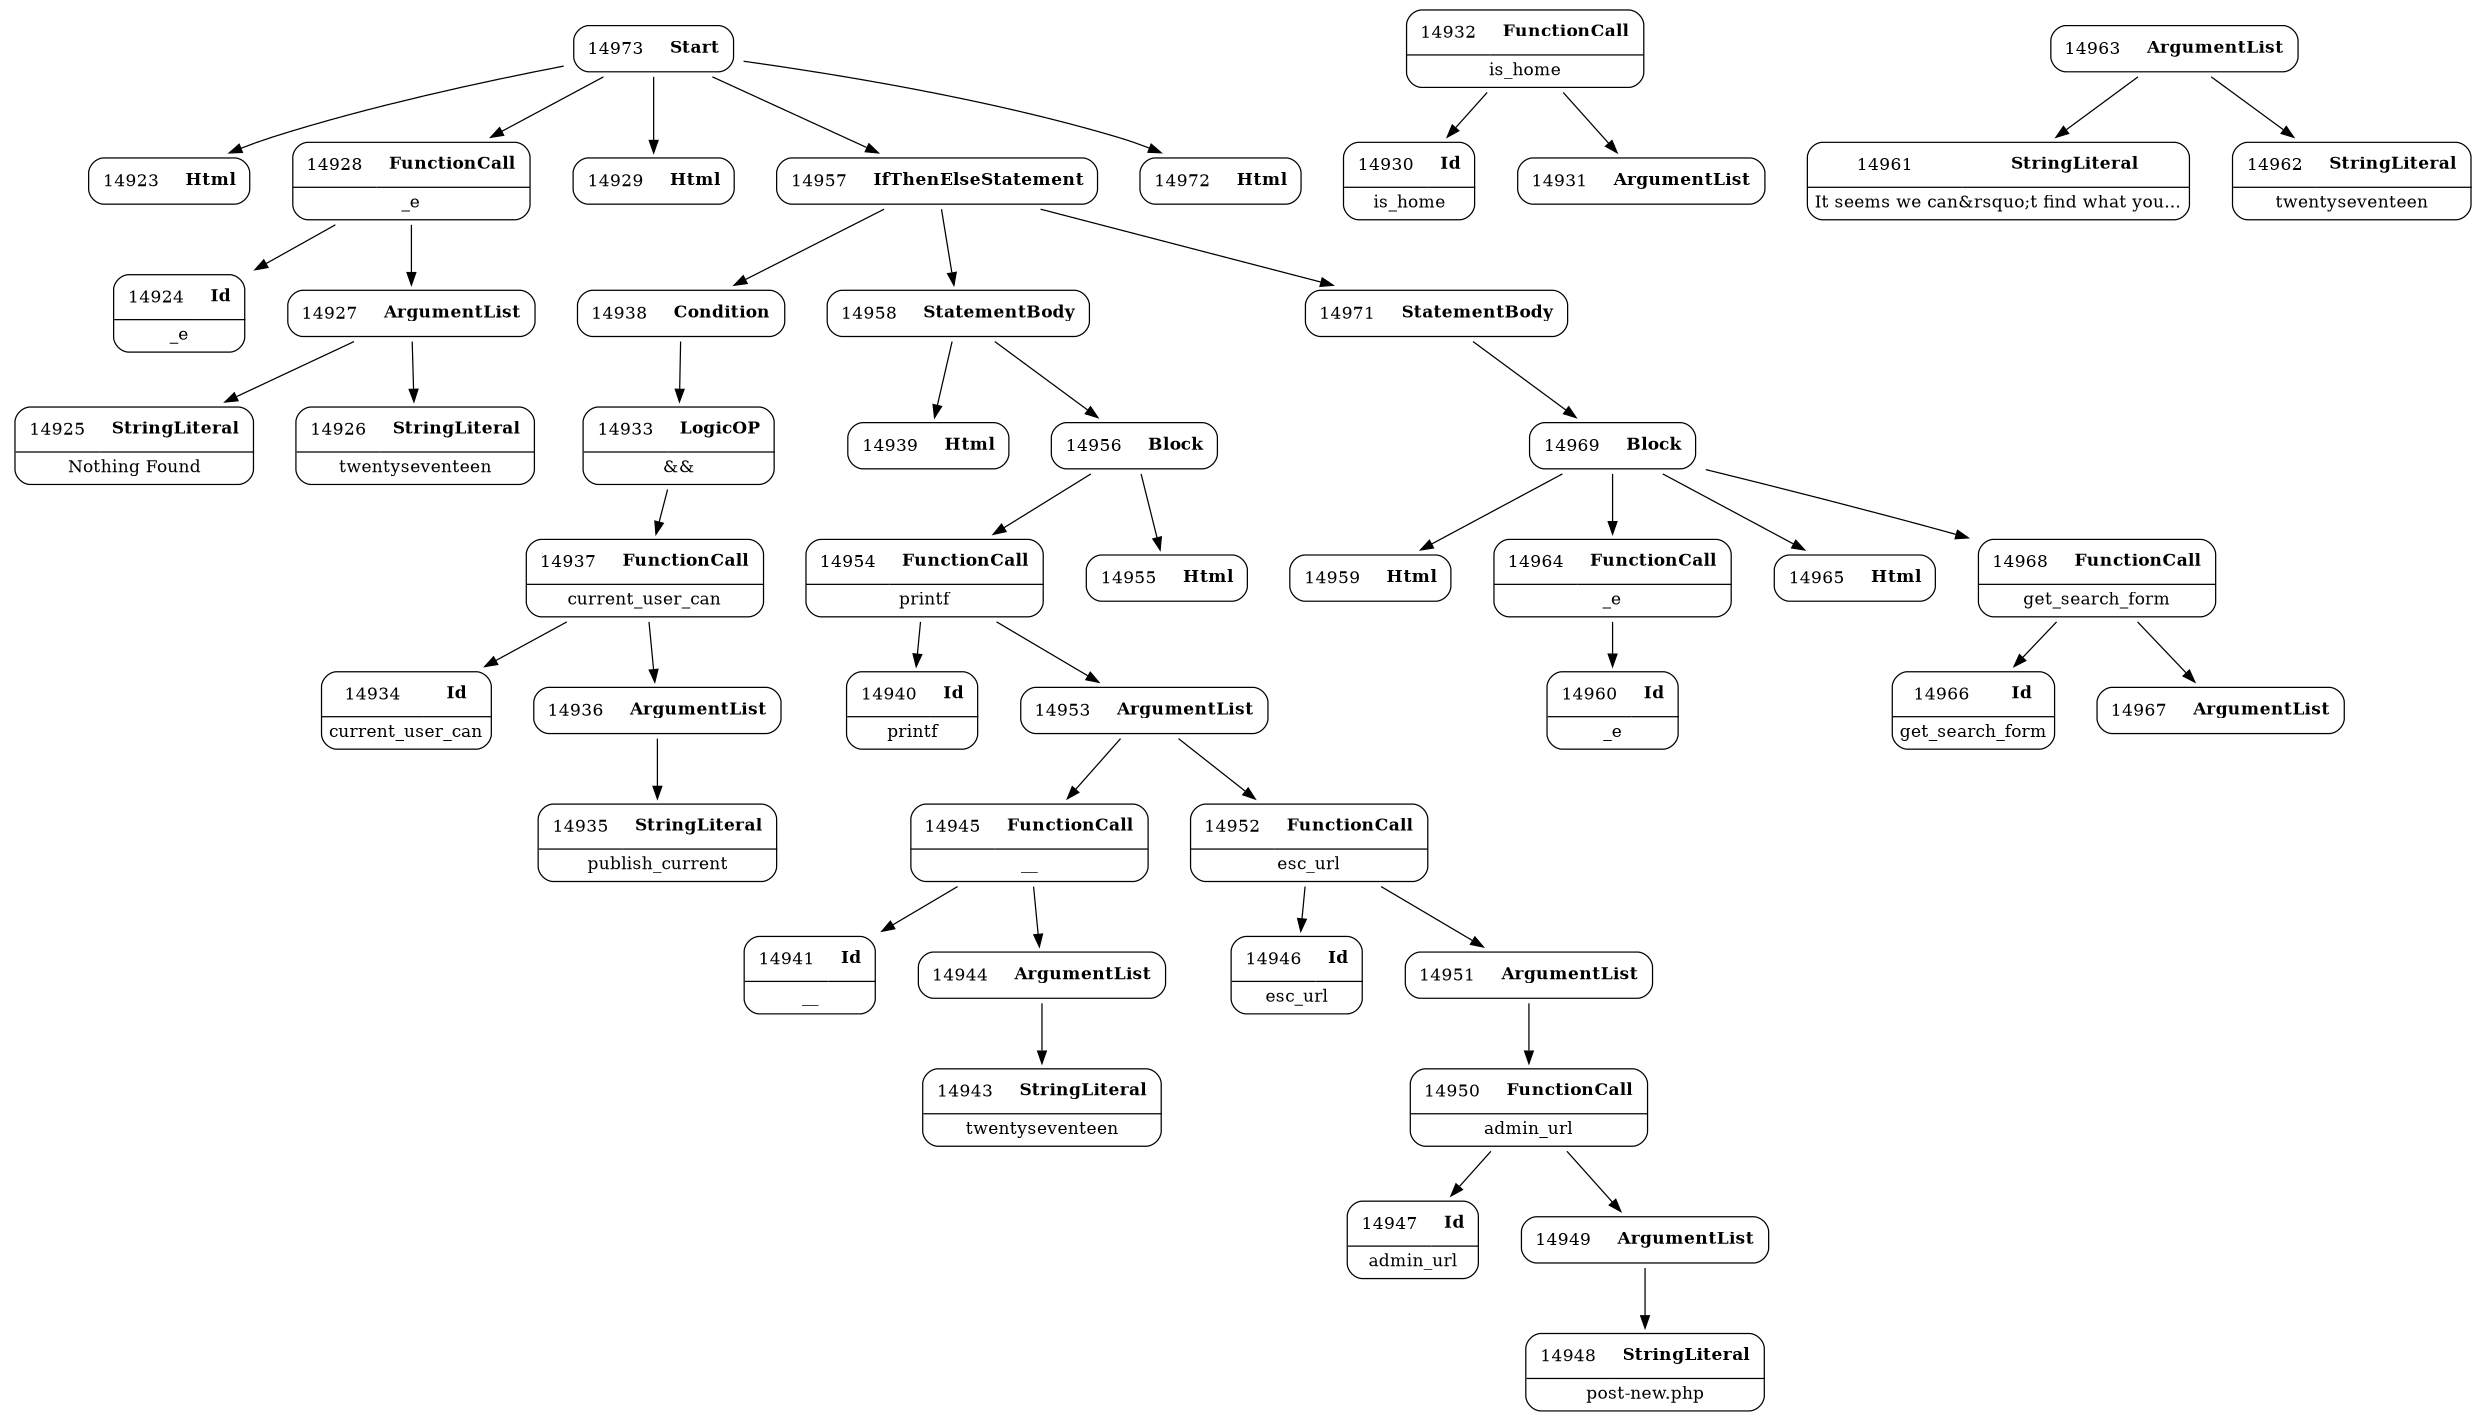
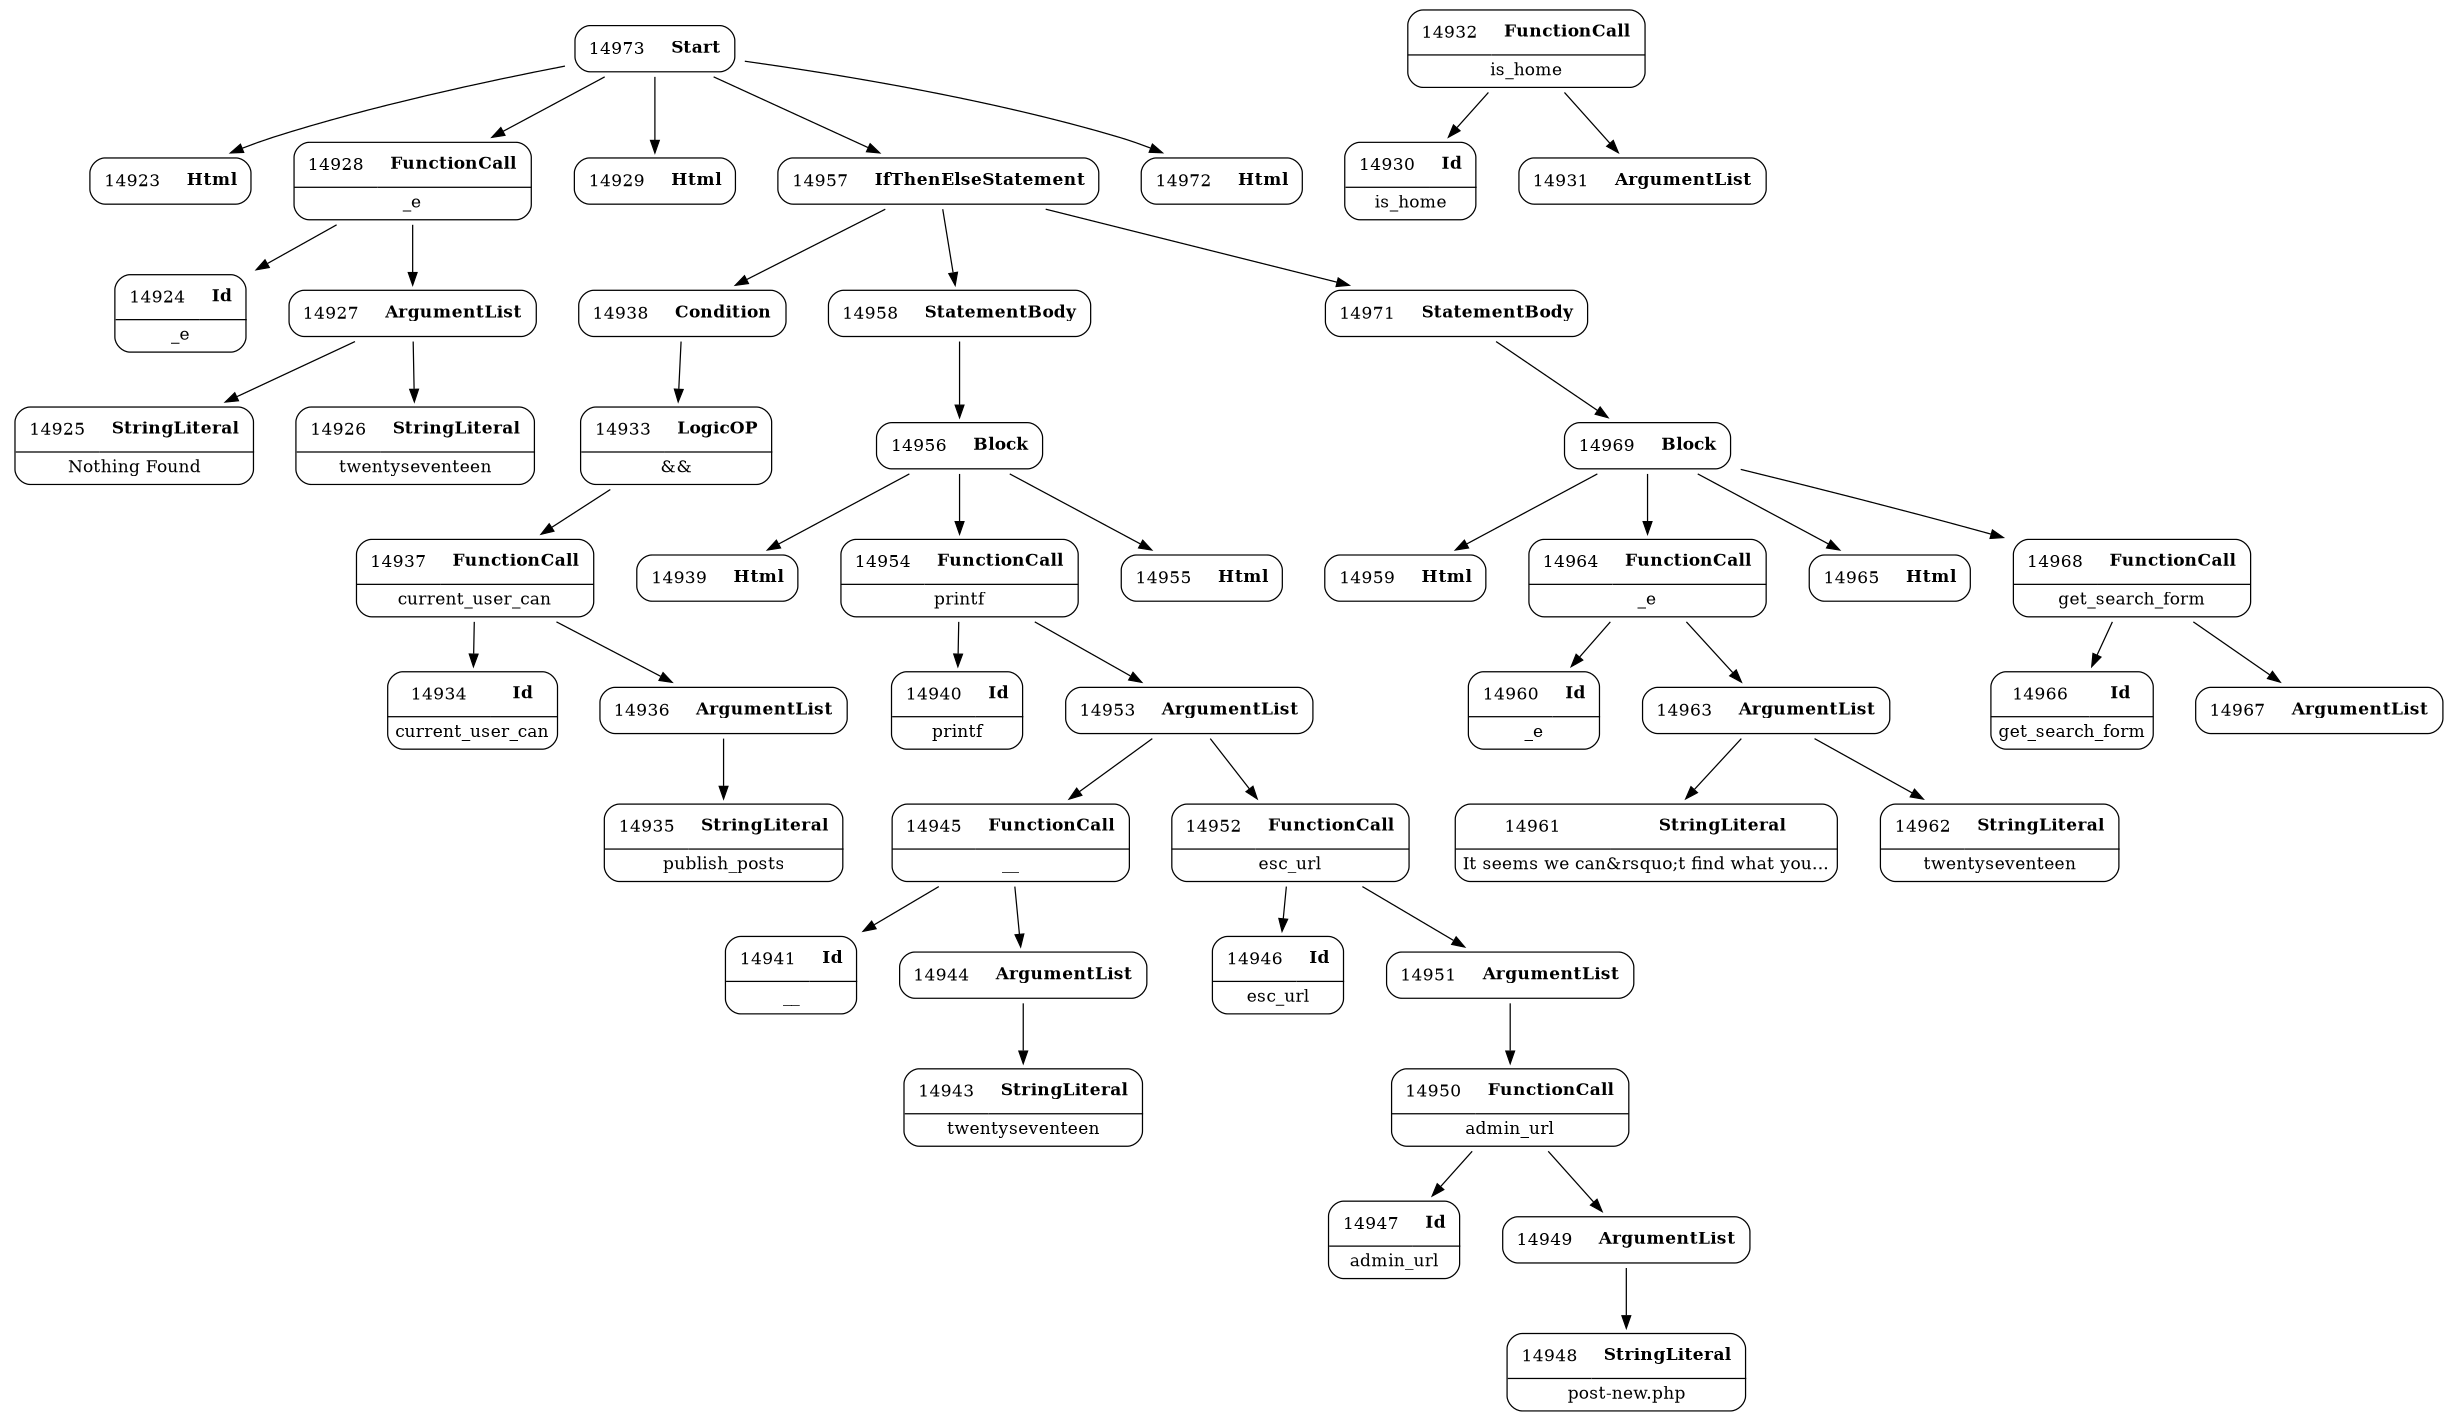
edge "14958" -> "14939": now "14956" -> "14939"
edge "14964" -> "14963": added
node "14935": text "publish_current" -> "publish_posts"
